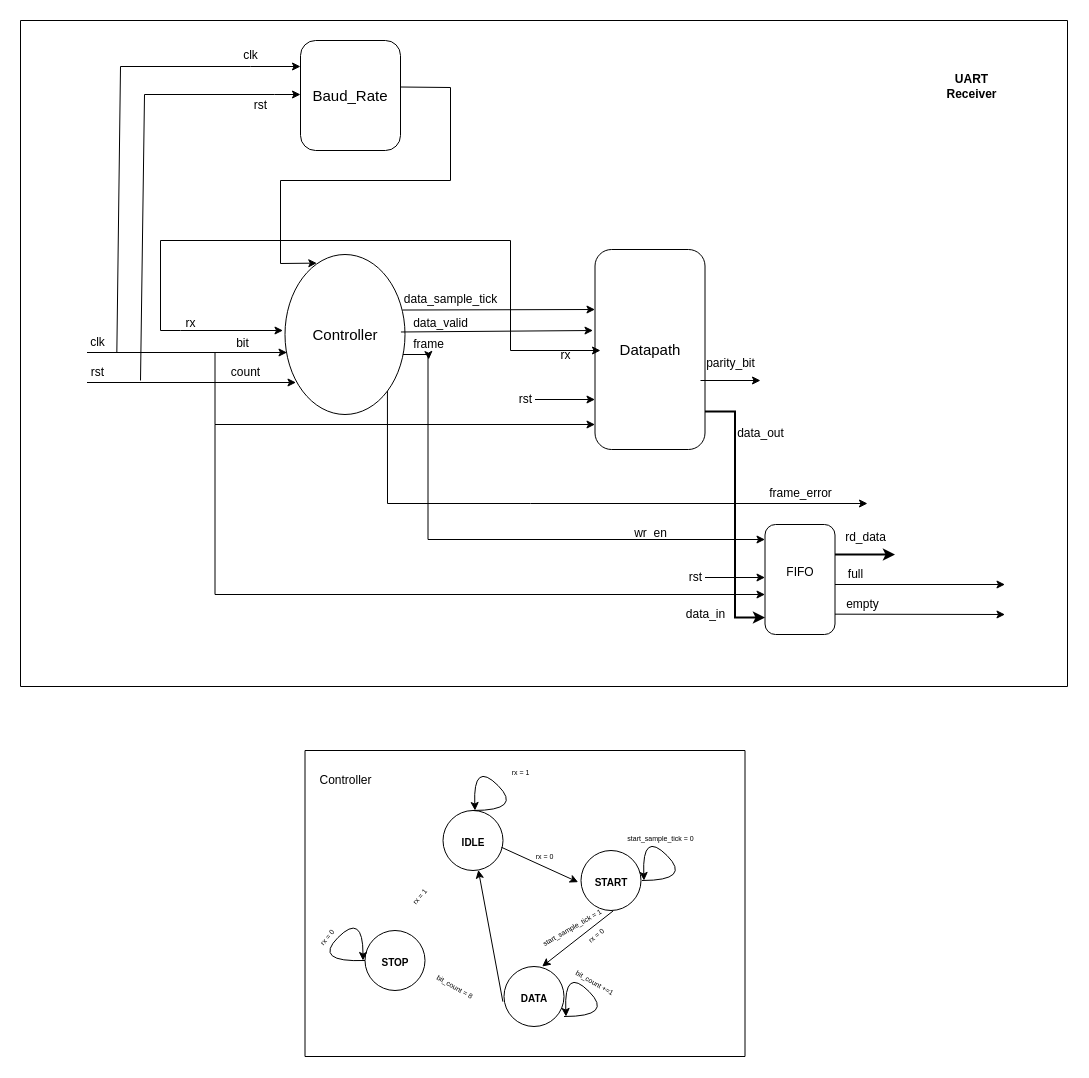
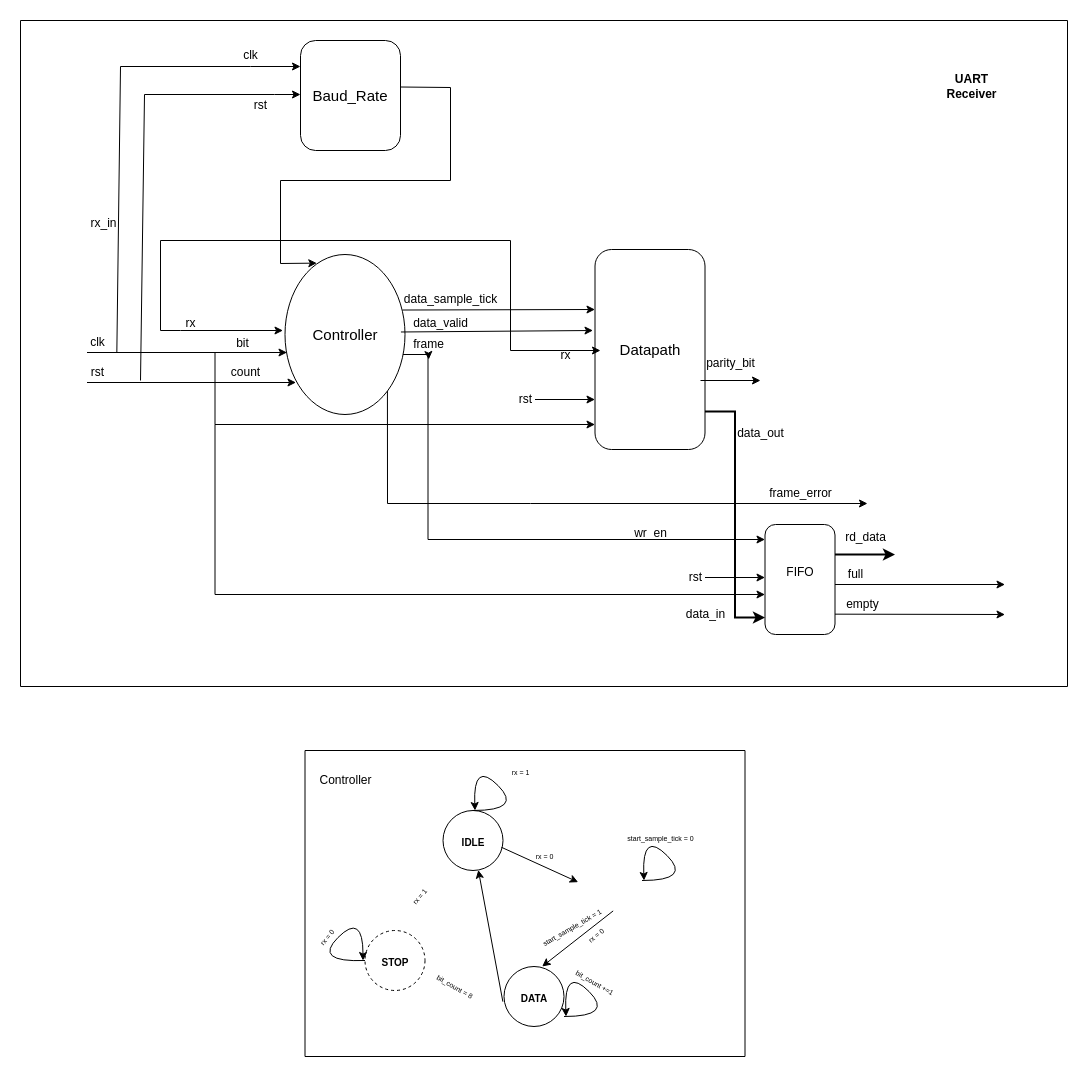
node "rx_in": added
node "START": removed
node "STOP": style solid -> dashed
